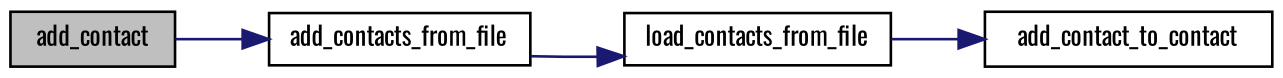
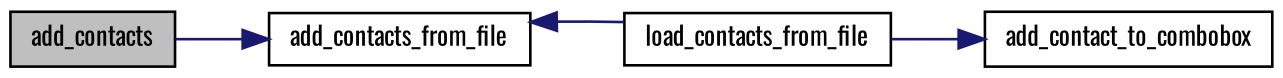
node "add_contact": label "add_contact" -> "add_contacts"
node "add_contact_to_contact": label "add_contact_to_contact" -> "add_contact_to_combobox"
edge "add_contacts_from_file" -> "load_contacts_from_file": reversed
